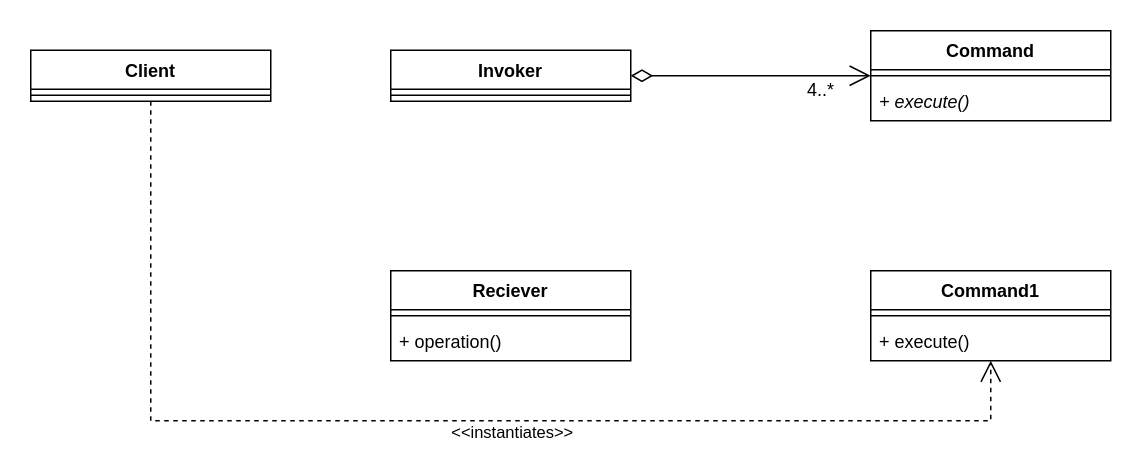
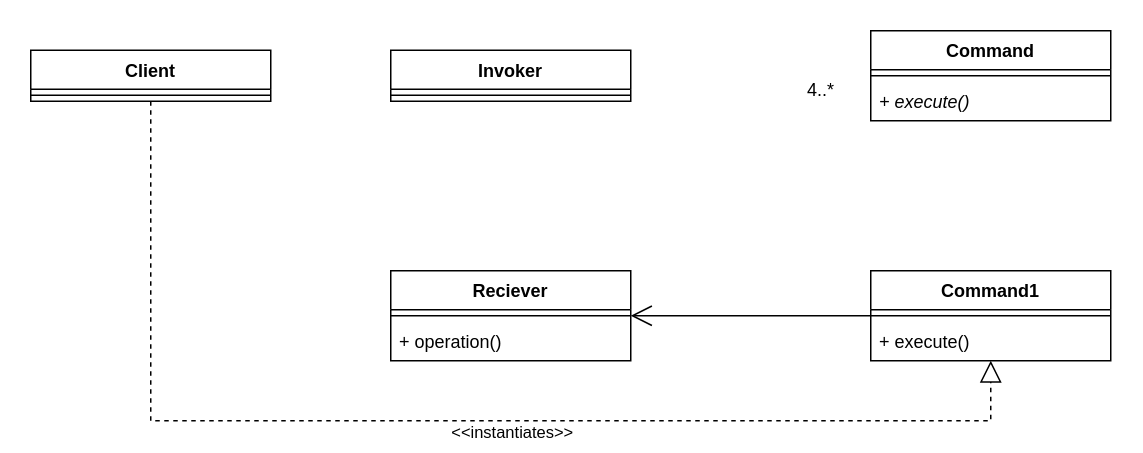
edge "Invoker" -- "Command": removed
edge "Command1" -> "Reciever": added
edge "Client" -> "Command1": arrowhead open -> block
